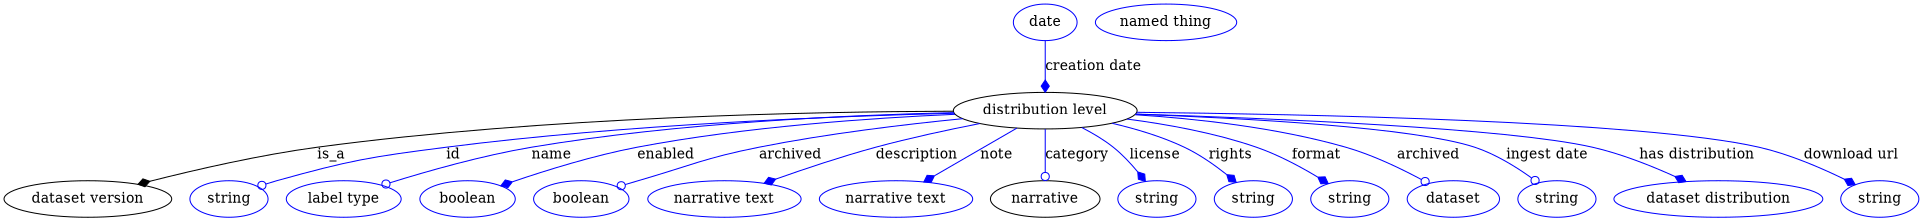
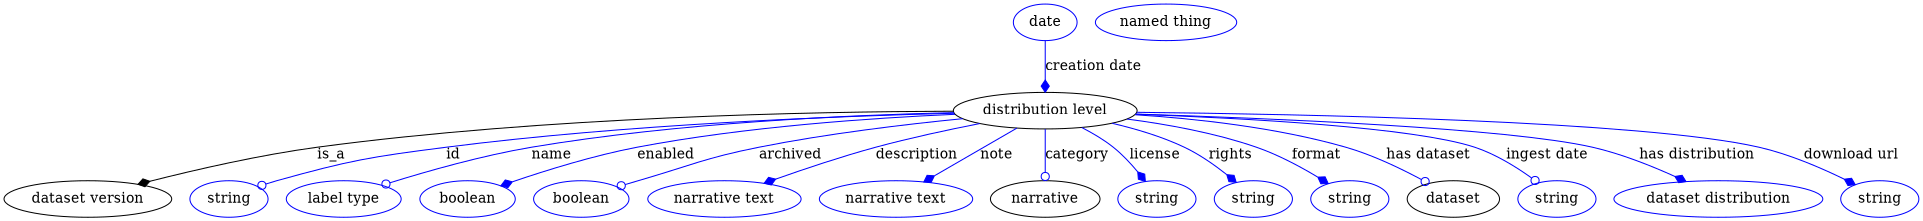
edge "distribution level" -> "dataset": label "archived" -> "has dataset"
node "dataset": color blue -> black
